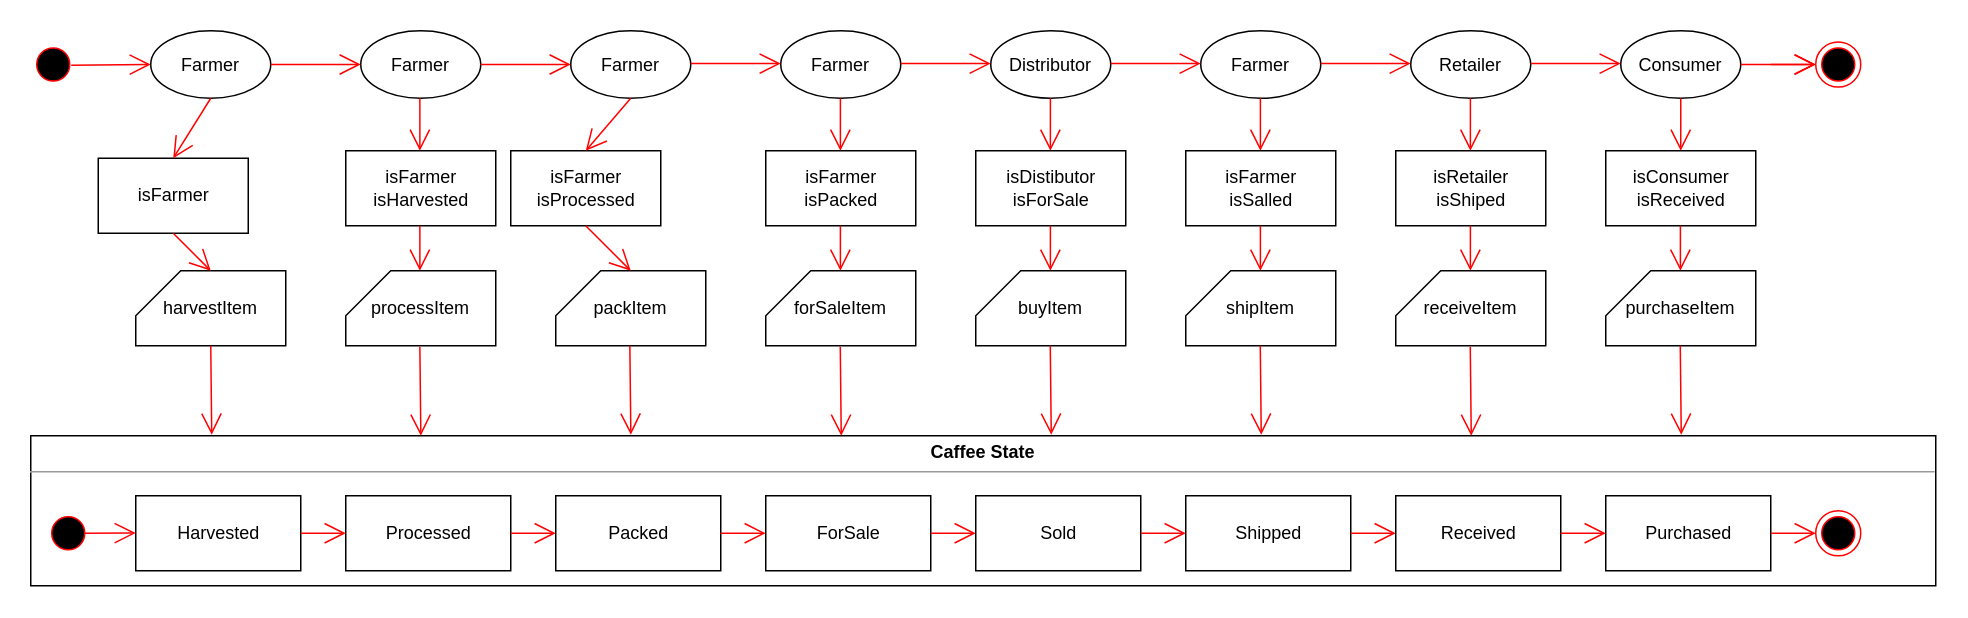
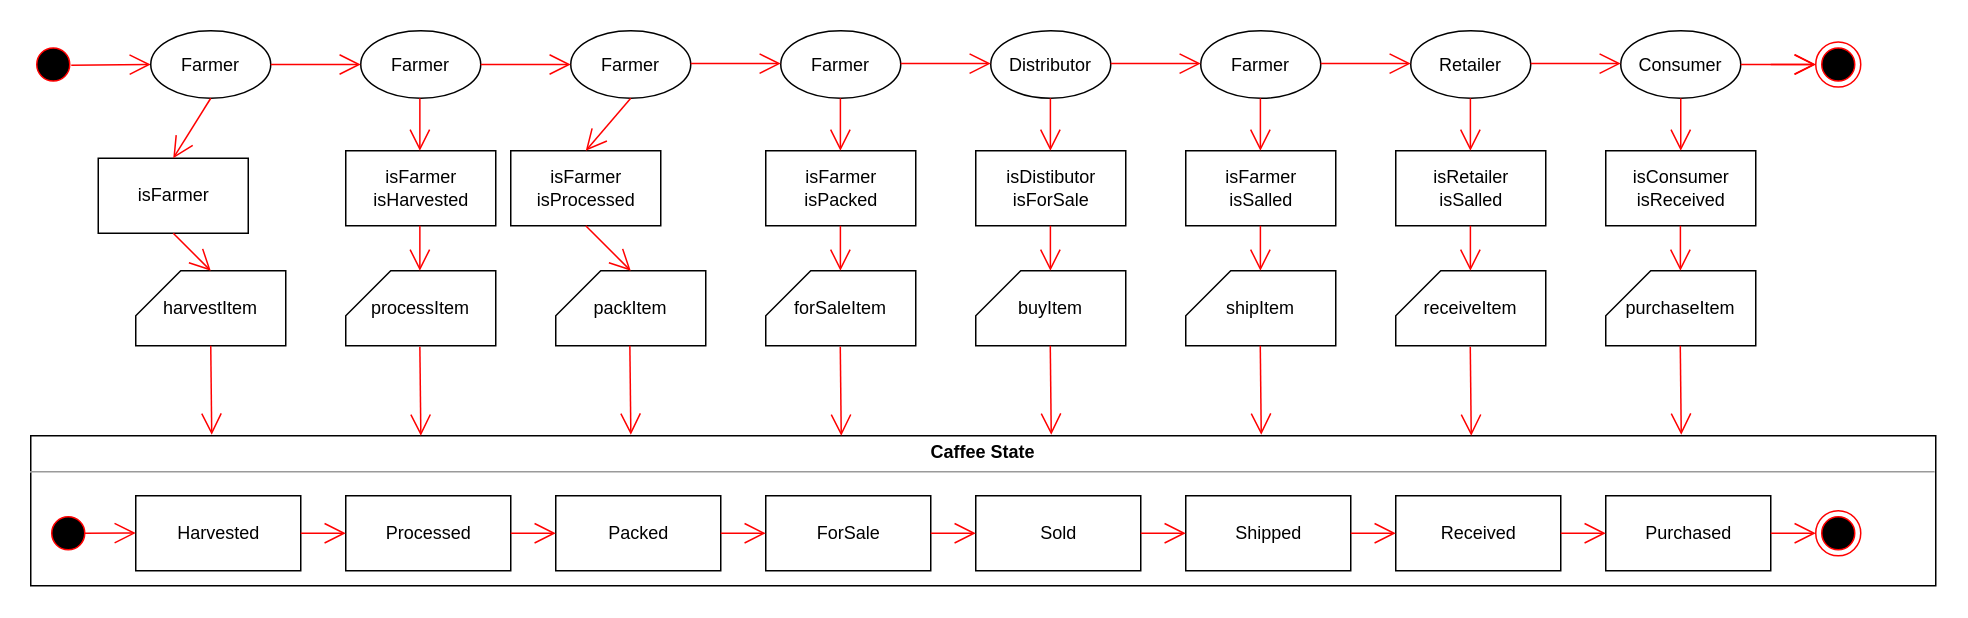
node "isRetailer isShiped": label "isRetailer isShiped" -> "isRetailer isSalled"
